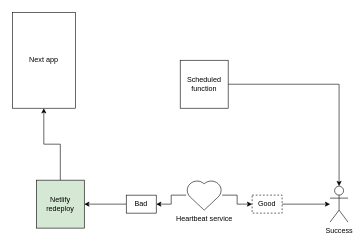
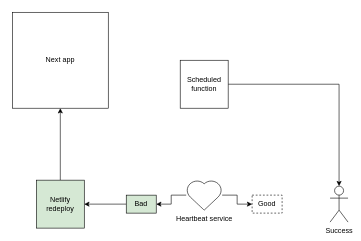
node "Next app": size 63x96 -> 96x96
node "Bad": fillcolor #ffffff -> #d5e8d4
edge "Good" -> "Success": removed
